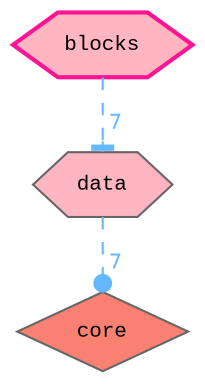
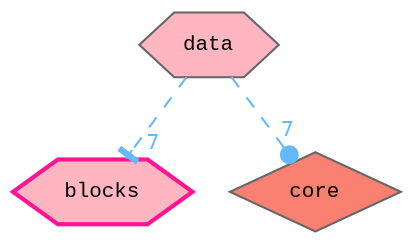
edge "blocks" -> "data": reversed
